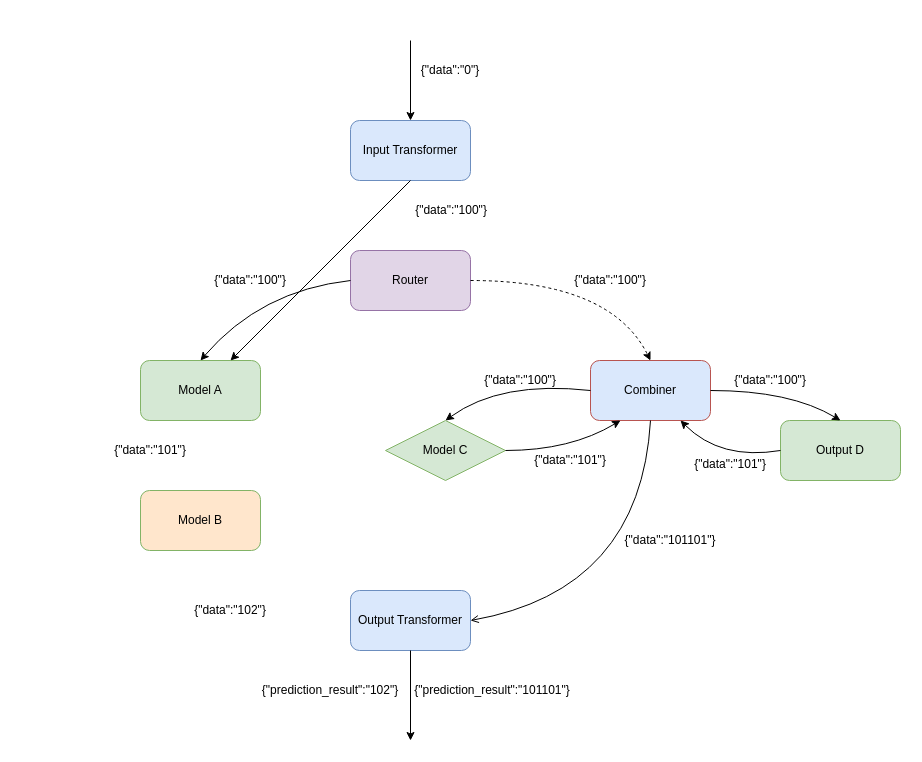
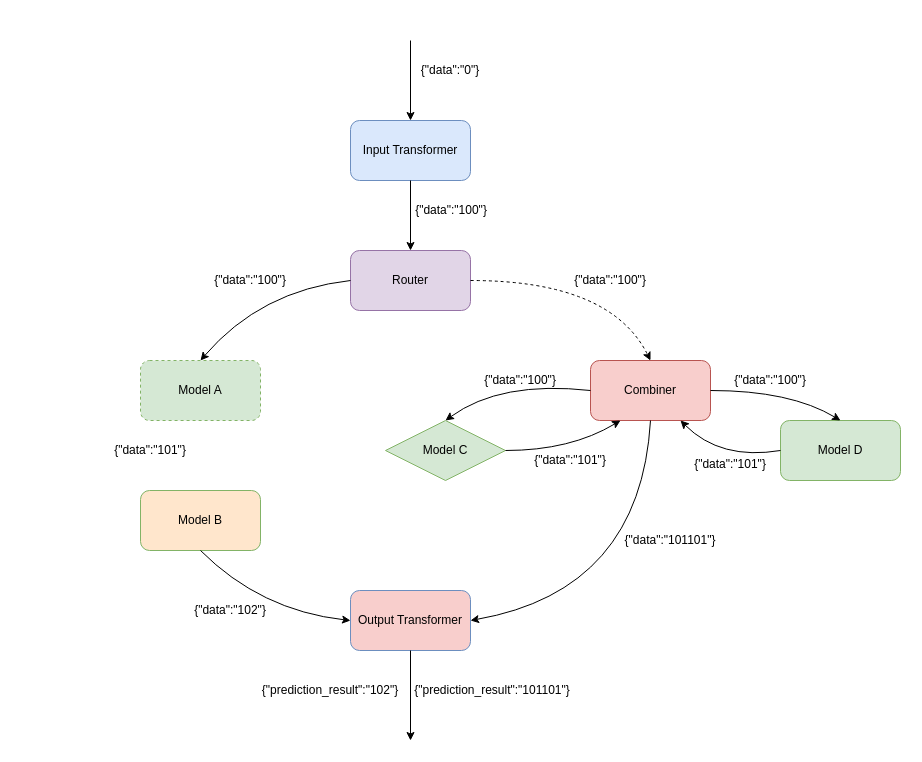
edge "Input Transformer" -> "Model A": now "Input Transformer" -> "Router"
node "Model A": style solid -> dashed
node "Combiner": fillcolor #dae8fc -> #f8cecc
node "Output D": label "Output D" -> "Model D"
edge "Model B" -> "Output Transformer": added
edge "Combiner" -> "Output Transformer": arrowhead open -> classic
node "Output Transformer": fillcolor #dae8fc -> #f8cecc
